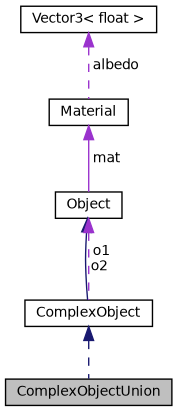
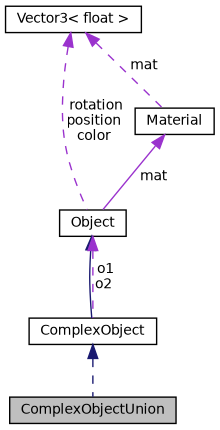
edge "Material" -> "Vector3< float >": label " albedo" -> " mat"
edge "Object" -> "Vector3< float >": added, label "rotation position color"
